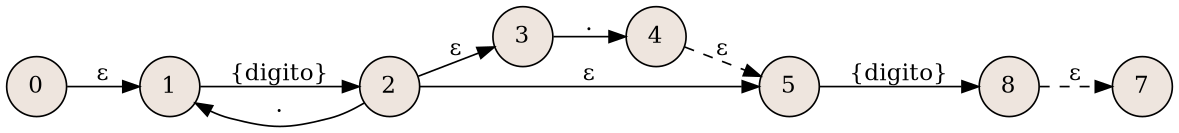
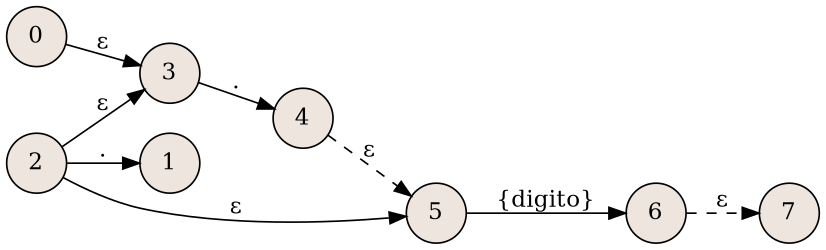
edge "0" -> "1": now "0" -> "3"
edge "1" -> "2": removed, label "{digito}"
node "8": label "8" -> "6"
